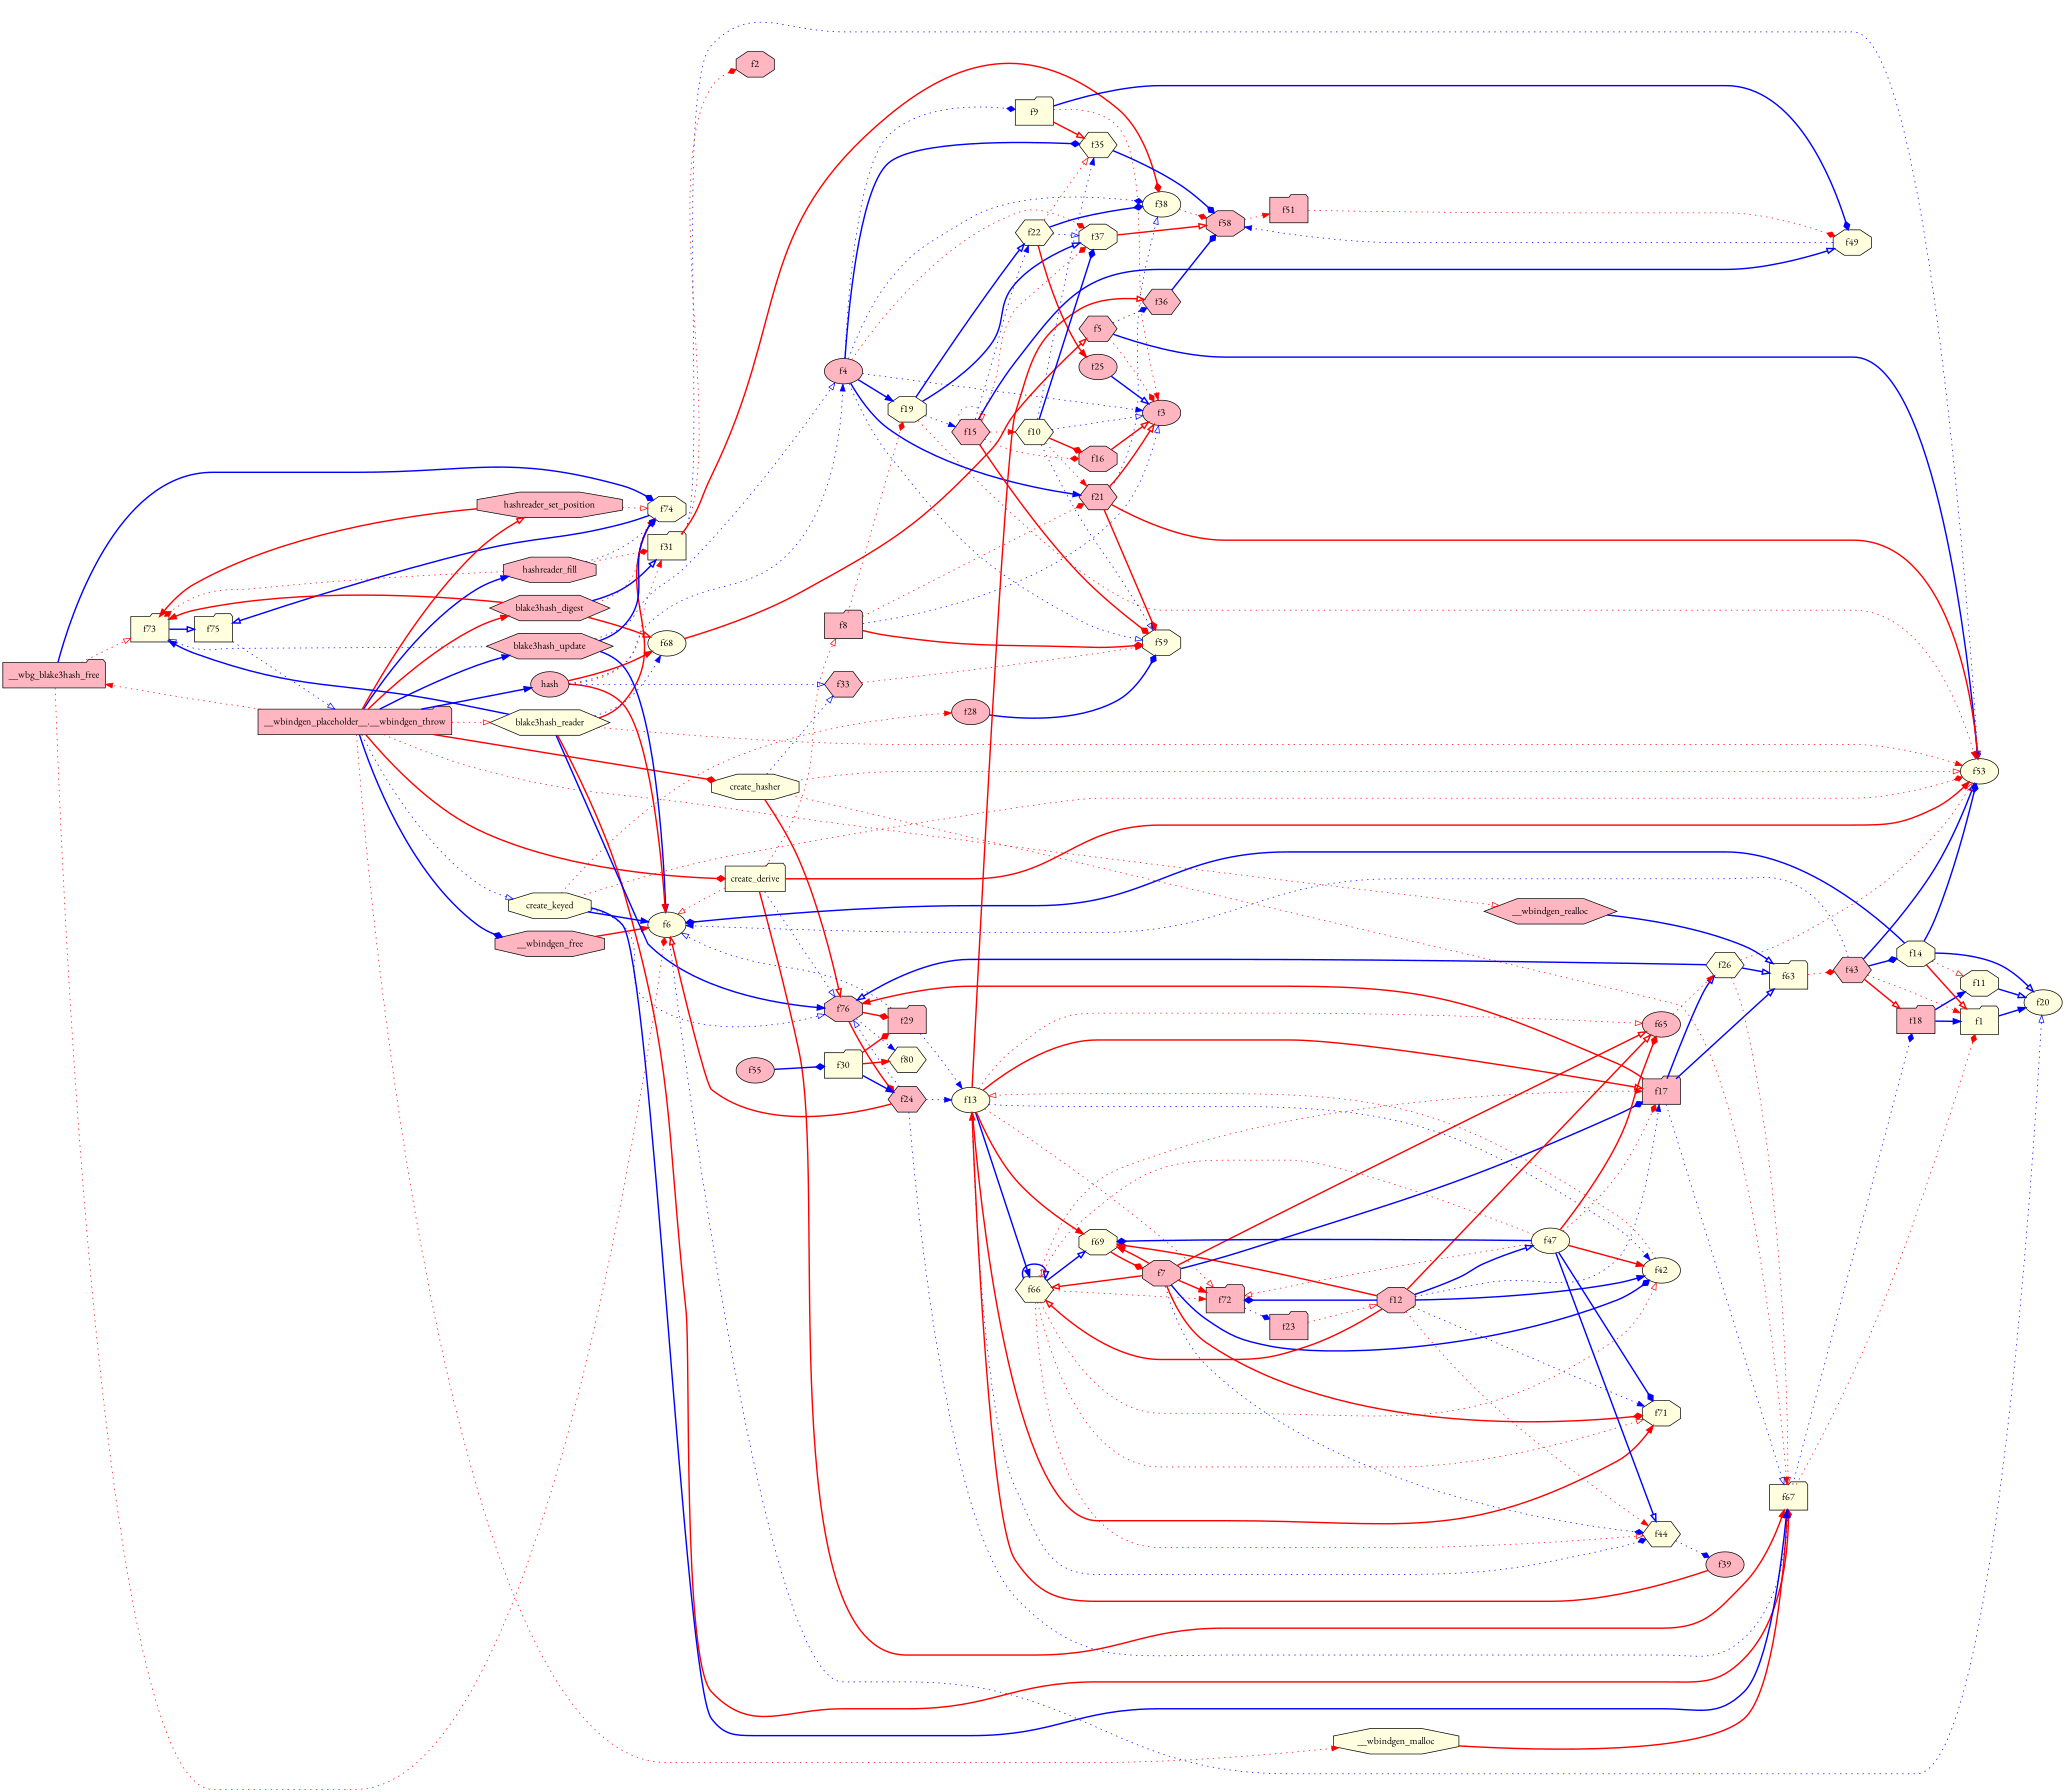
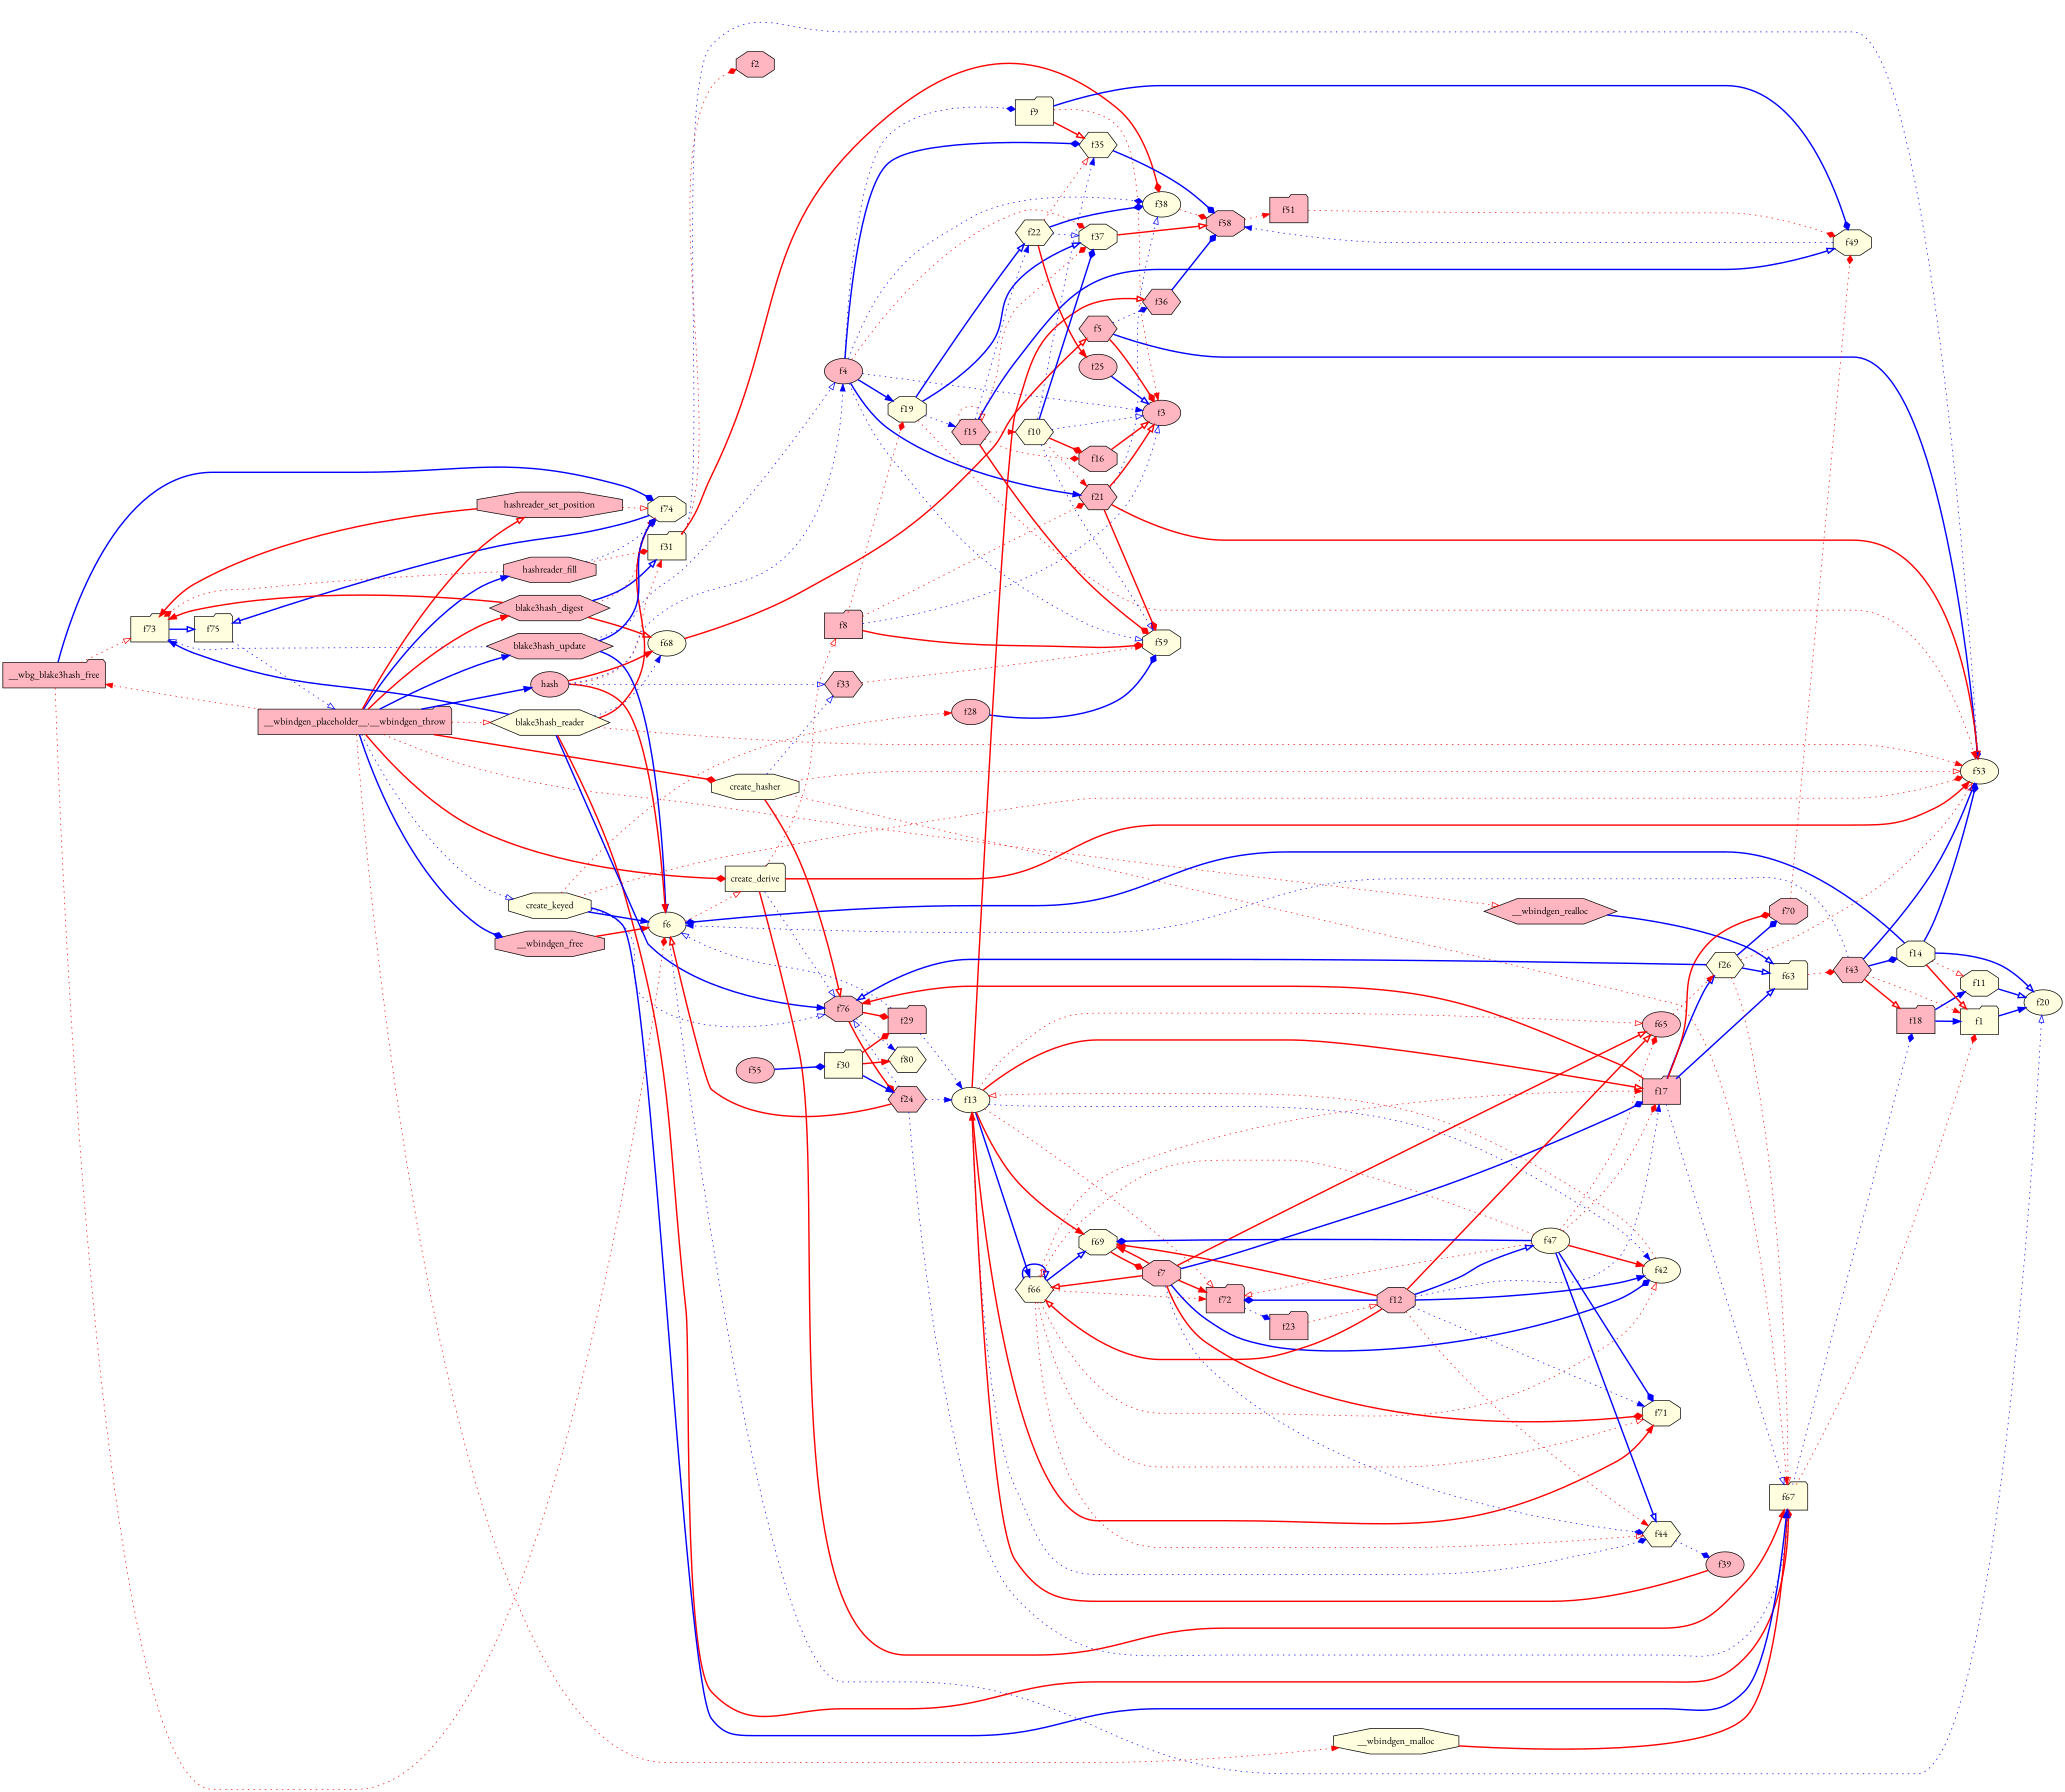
edge "f5" -> "f3": style dotted -> bold
edge "create_derive" -> "f6": reversed
node "f70": added
edge "f47" -> "f65": style bold -> dotted
